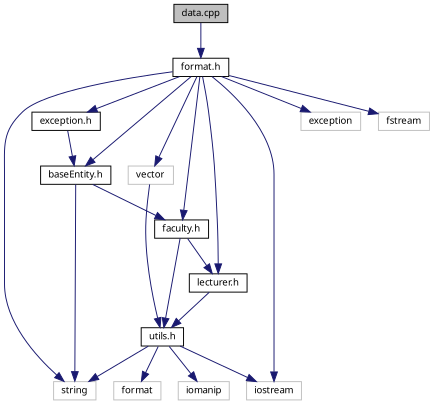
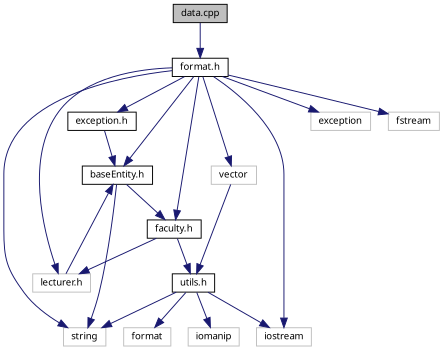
node "lecturer.h": color black -> grey75
edge "lecturer.h" -> "utils.h": now "lecturer.h" -> "baseEntity.h"
